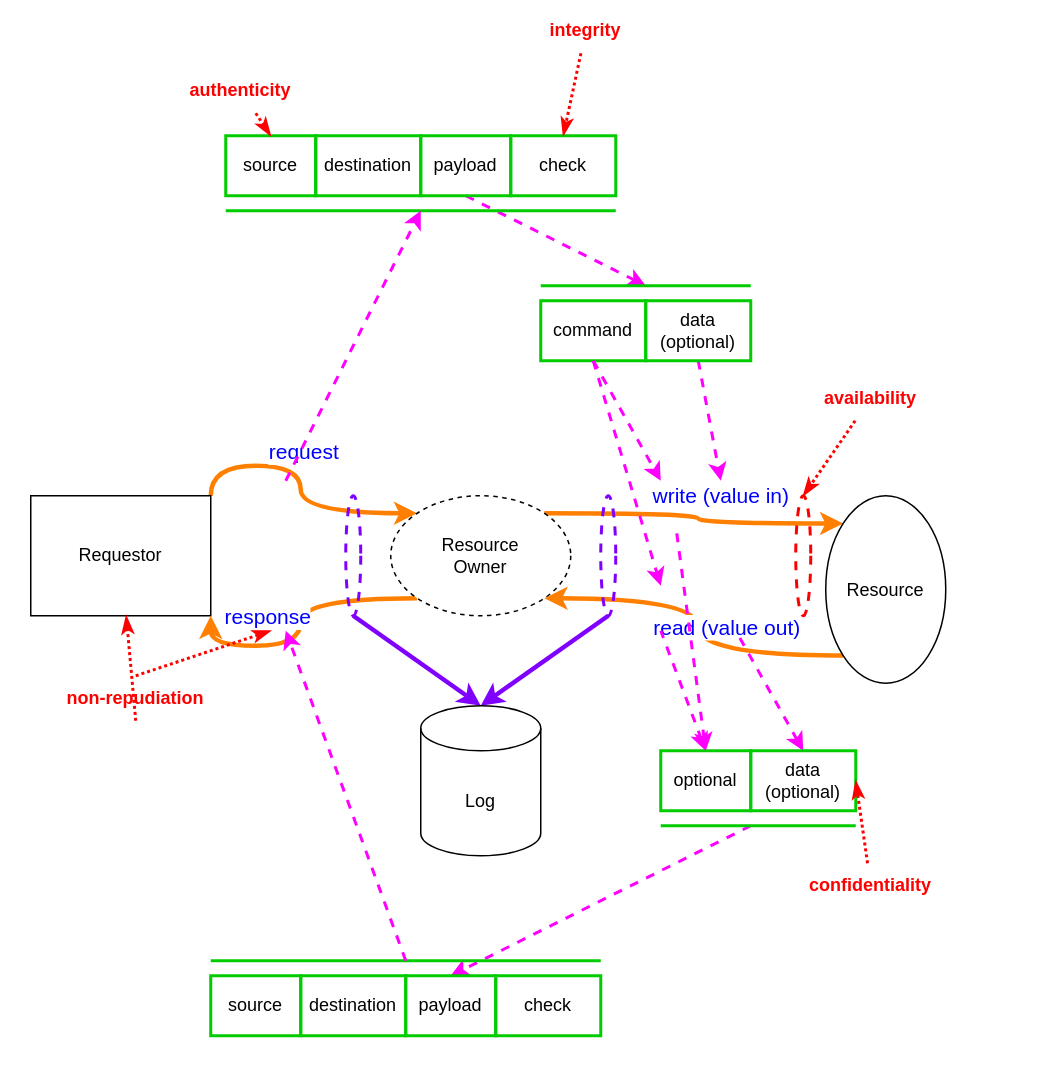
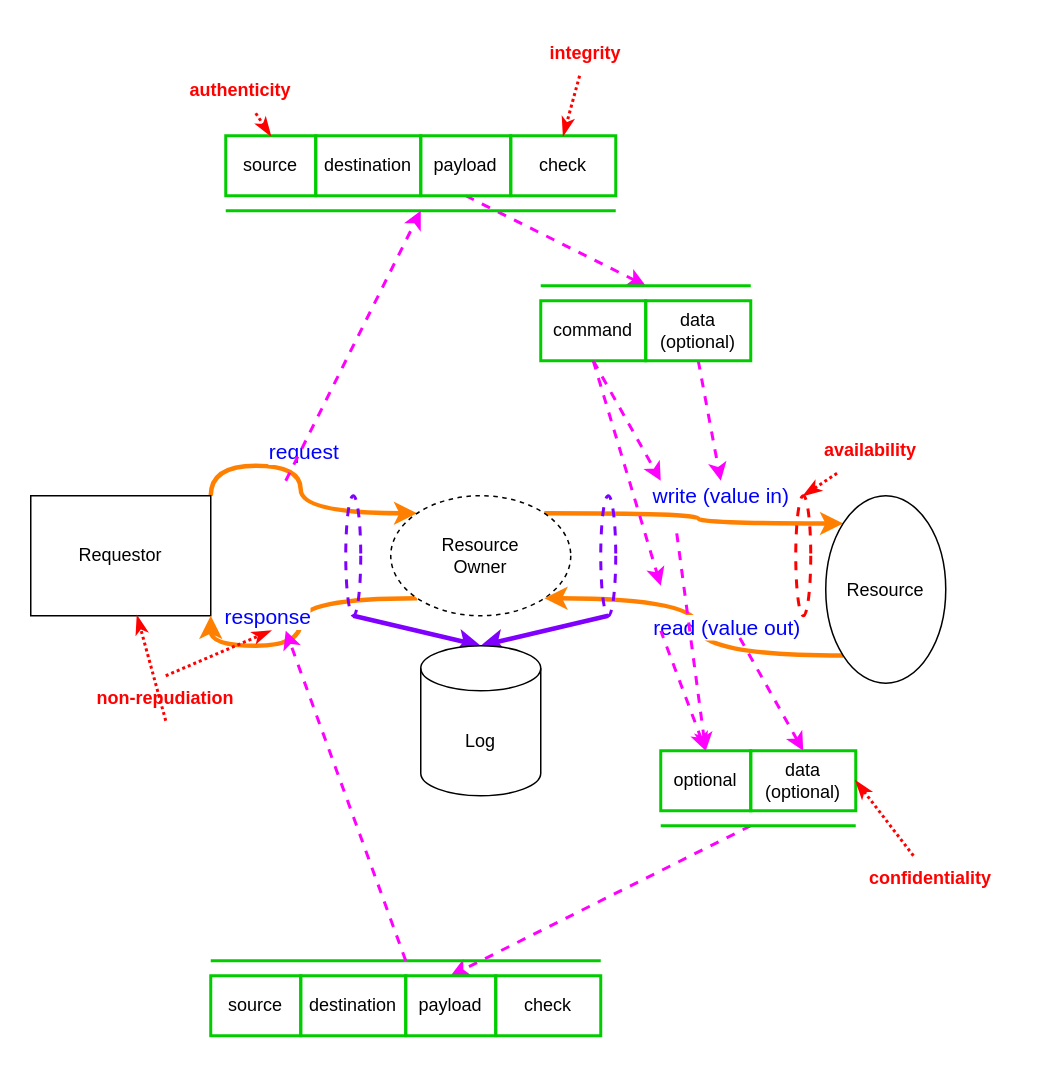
node "integrity": moved (586, 31) -> (586, 53)
node "availability": moved (871, 398) -> (871, 451)
node "non-repudiation": moved (136, 698) -> (166, 698)
node "Log": moved (481, 781) -> (481, 721)
node "confidentiality": moved (871, 886) -> (931, 878)
